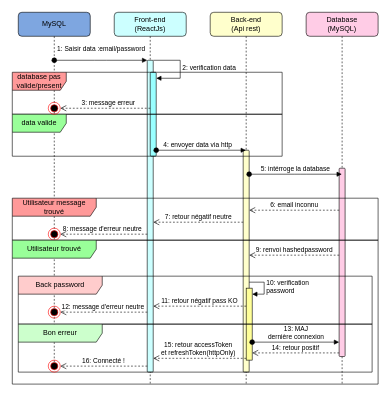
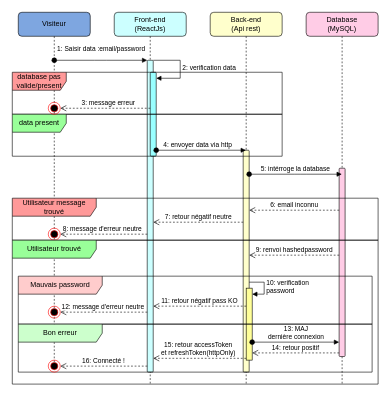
node "MySQL": label "MySQL" -> "Visiteur"
node "data valide": label "data valide" -> "data present"
node "Back password": label "Back password" -> "Mauvais password"
